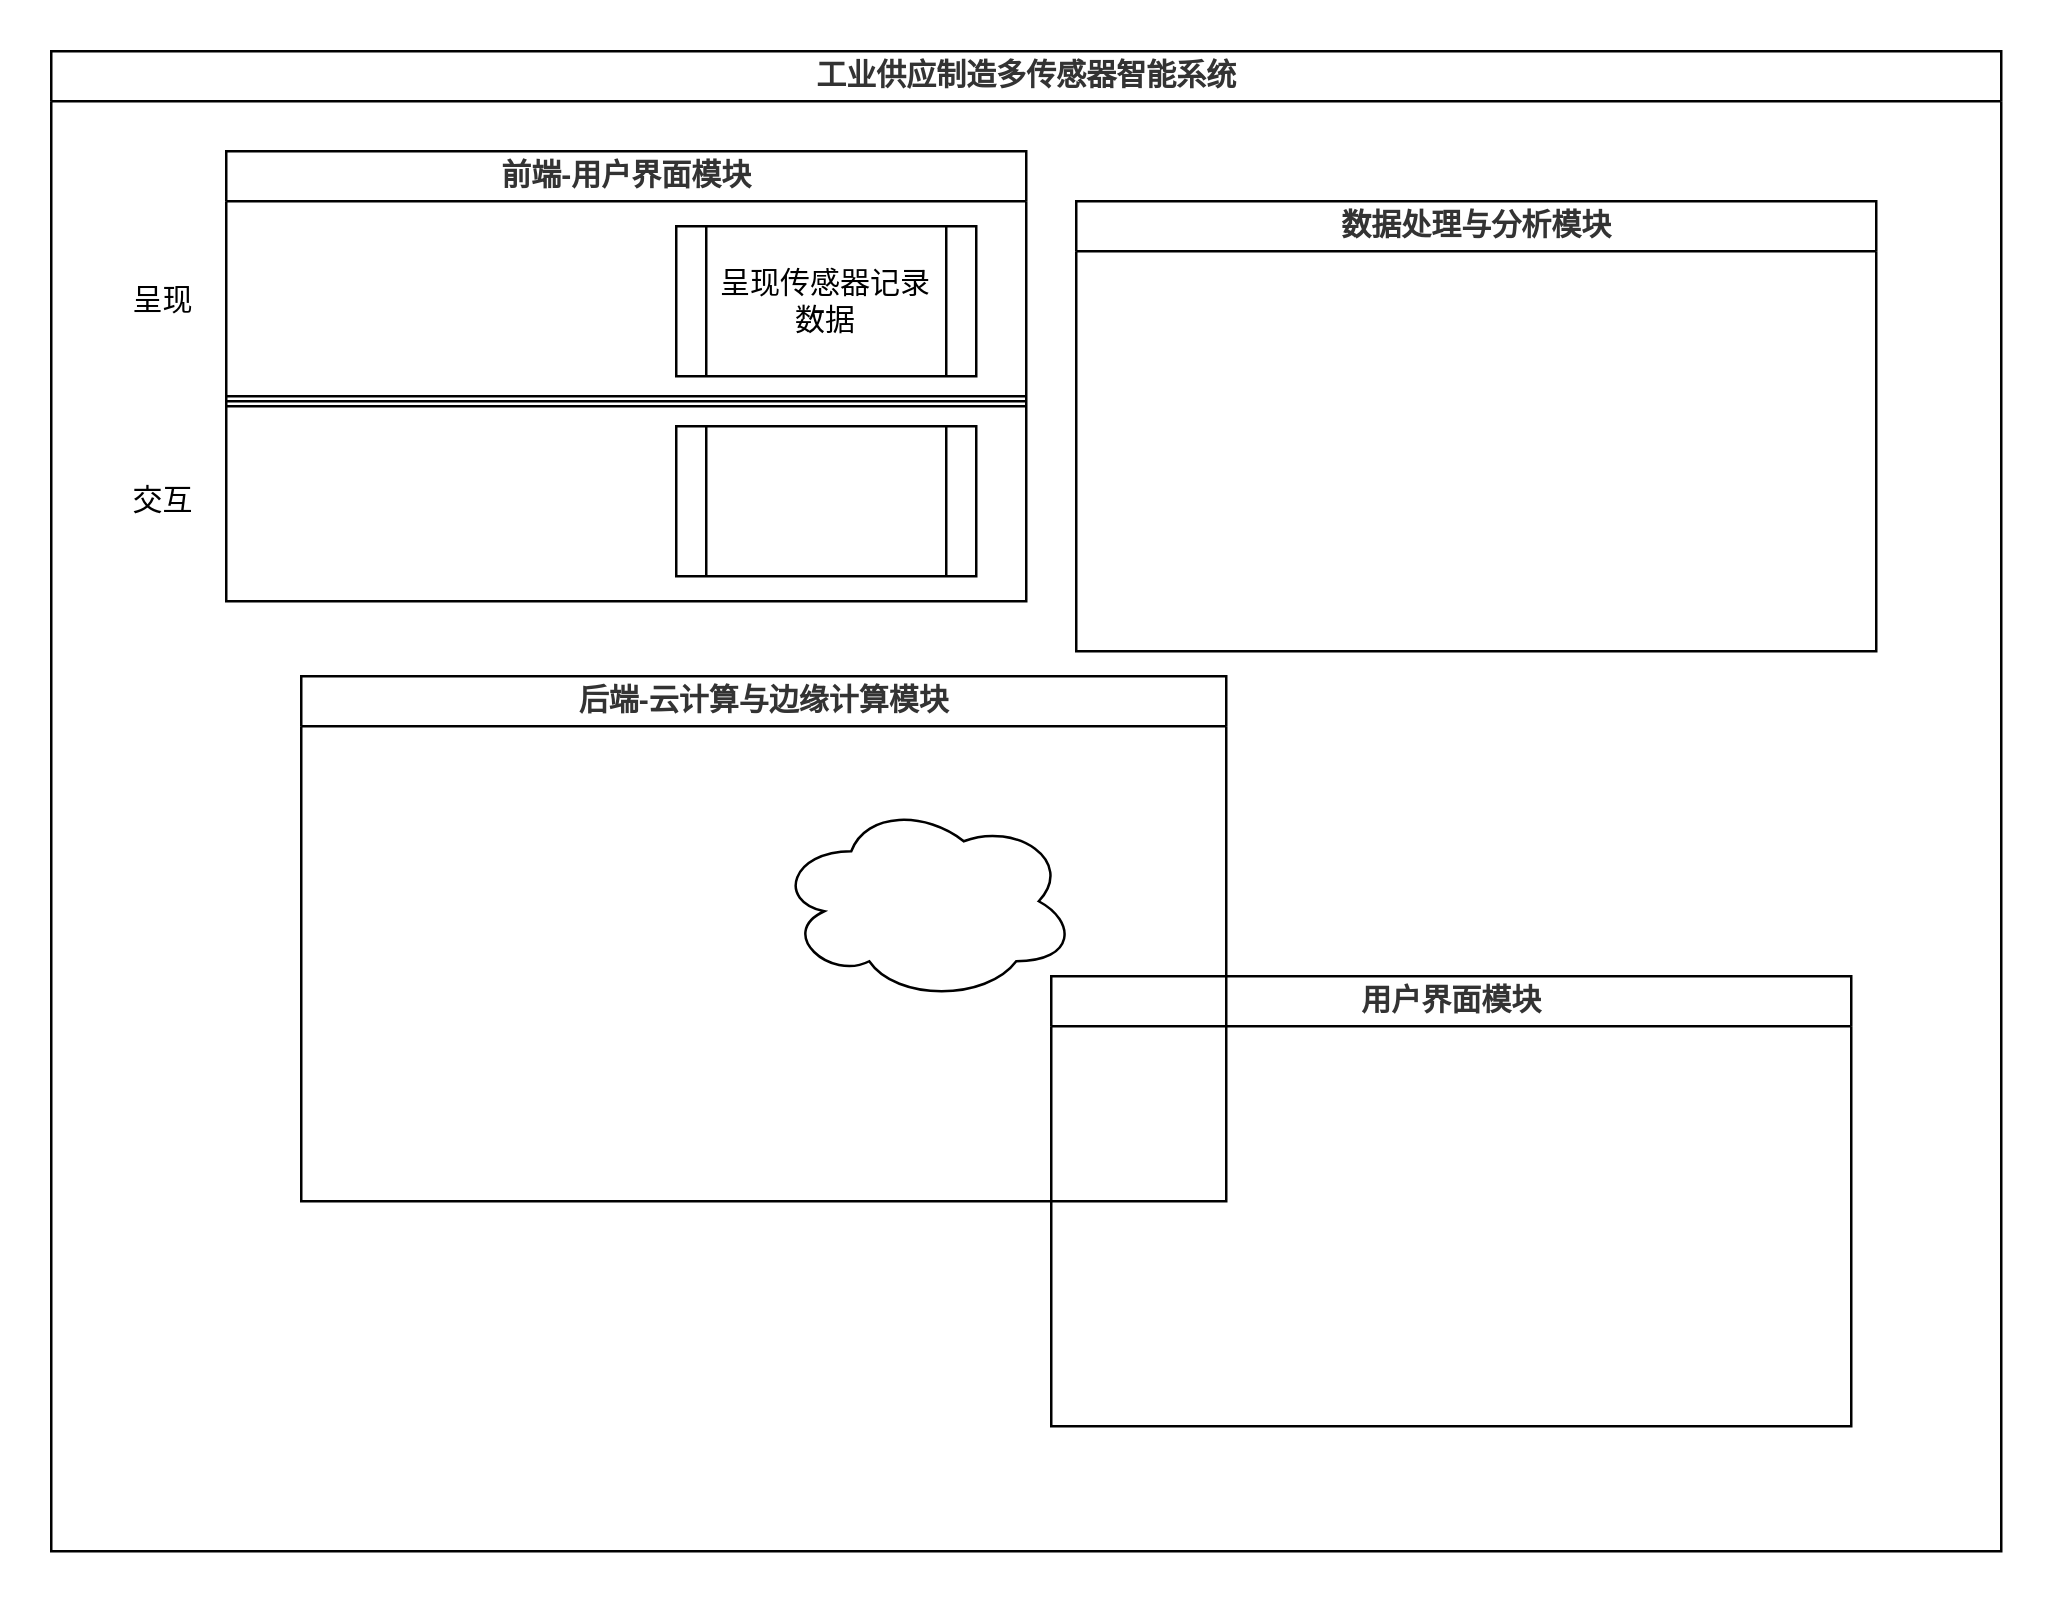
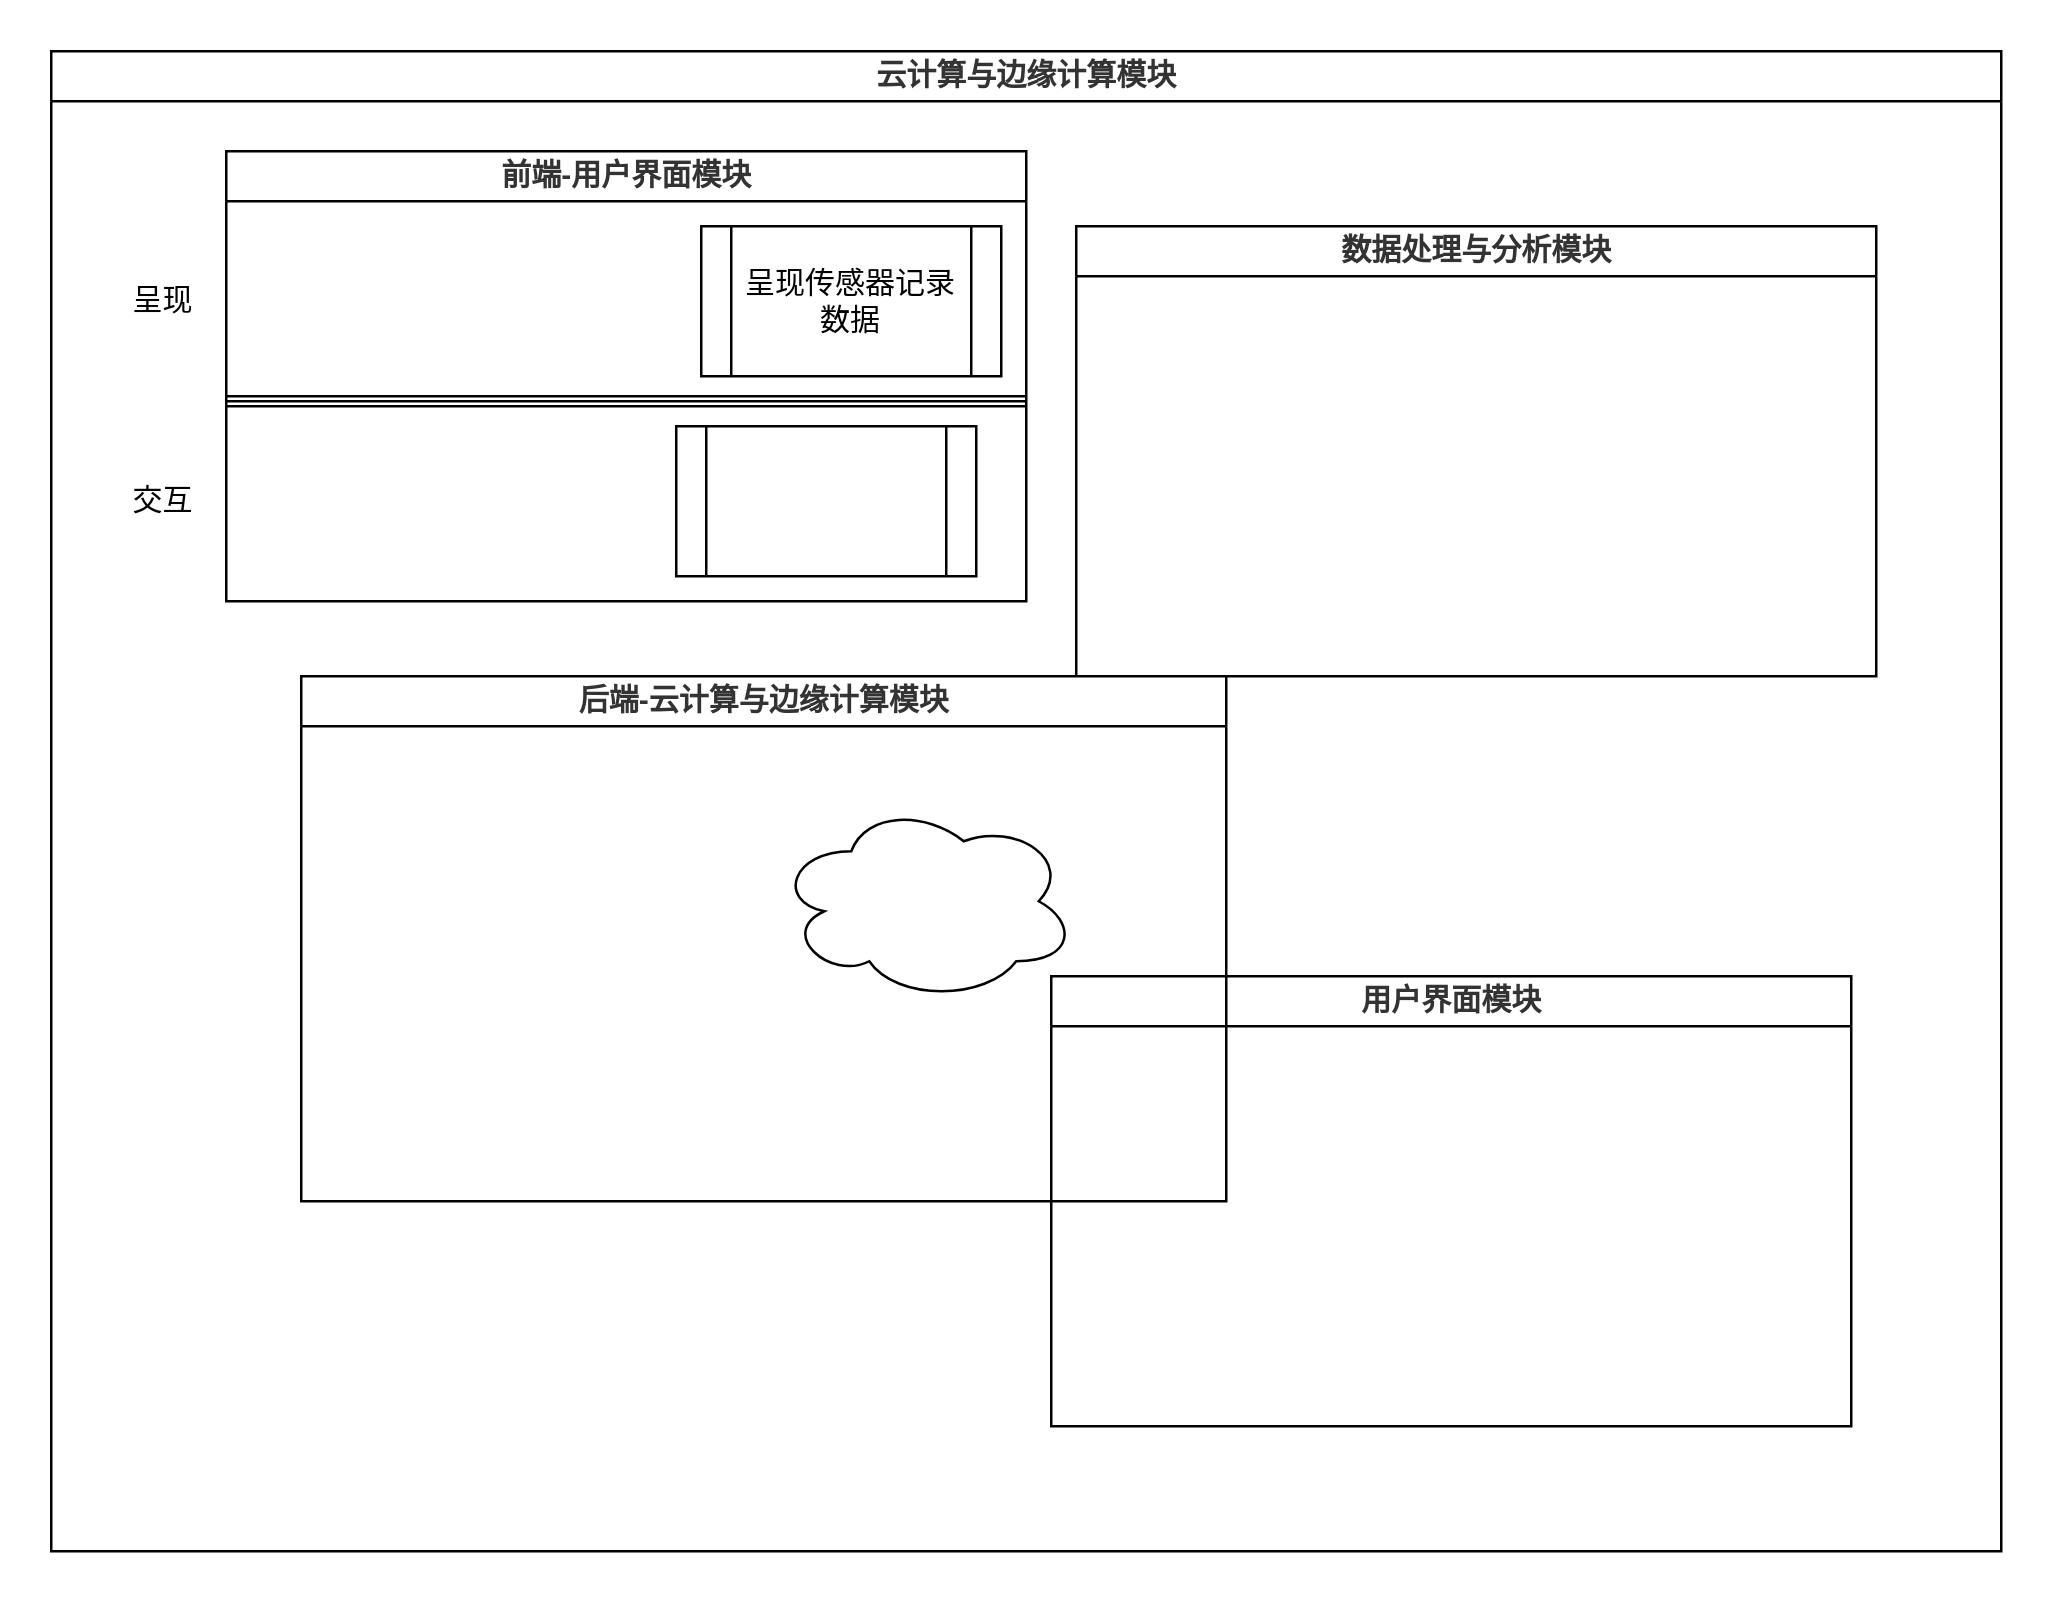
node "工业供应制造多传感器智能系统": label "工业供应制造多传感器智能系统" -> "云计算与边缘计算模块"
node "呈现传感器记录数据": moved (826, 301) -> (851, 301)
node "数据处理与分析模块": moved (1476, 426) -> (1476, 451)
